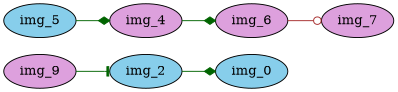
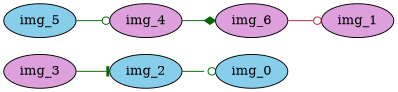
edge "img_5" -> "img_4": arrowhead diamond -> odot
node "img_7": label "img_7" -> "img_1"
node "img_9": label "img_9" -> "img_3"
edge "img_2" -> "img_0": arrowhead diamond -> odot
